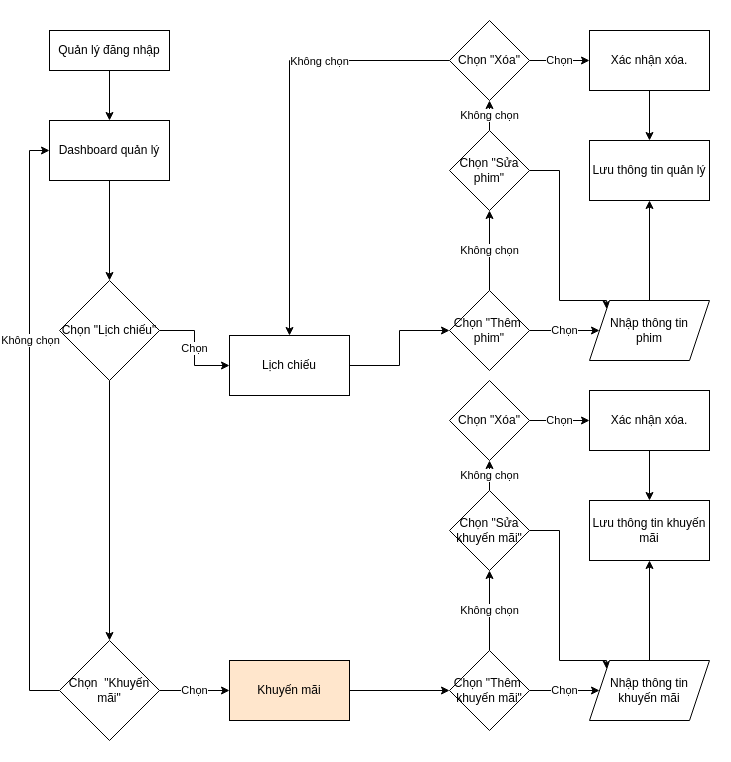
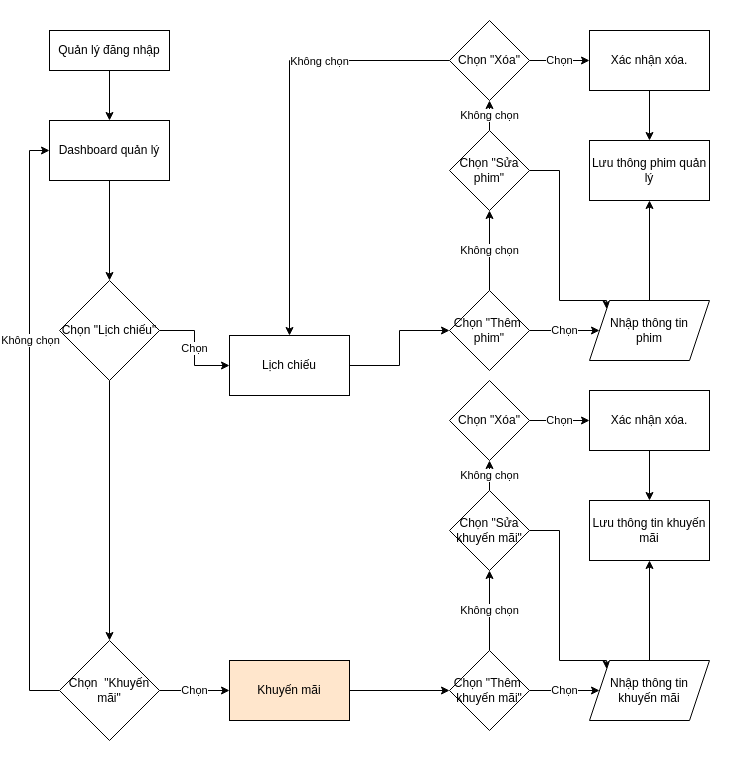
node "Lưu thông tin quản lý": label "Lưu thông tin quản lý" -> "Lưu thông phim quản lý"
